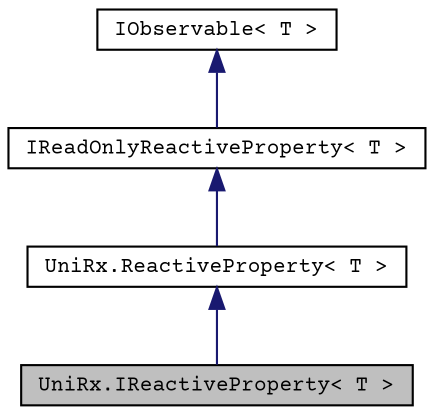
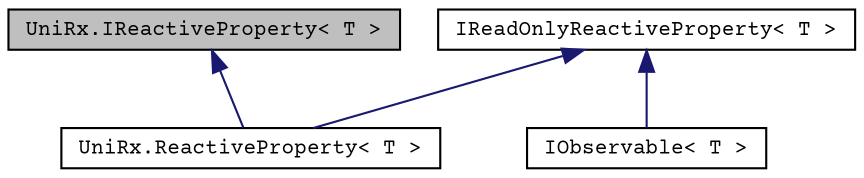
edge "IReadOnlyReactiveProperty< T >" -> "IObservable< T >": reversed
edge "UniRx.IReactiveProperty< T >" -> "UniRx.ReactiveProperty< T >": reversed
